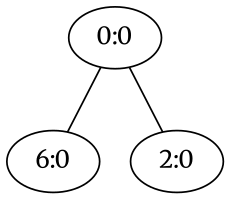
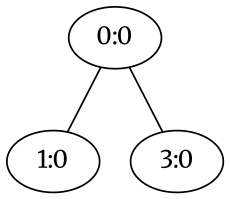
node "6:0": label "6:0" -> "1:0"
node "2:0": label "2:0" -> "3:0"
